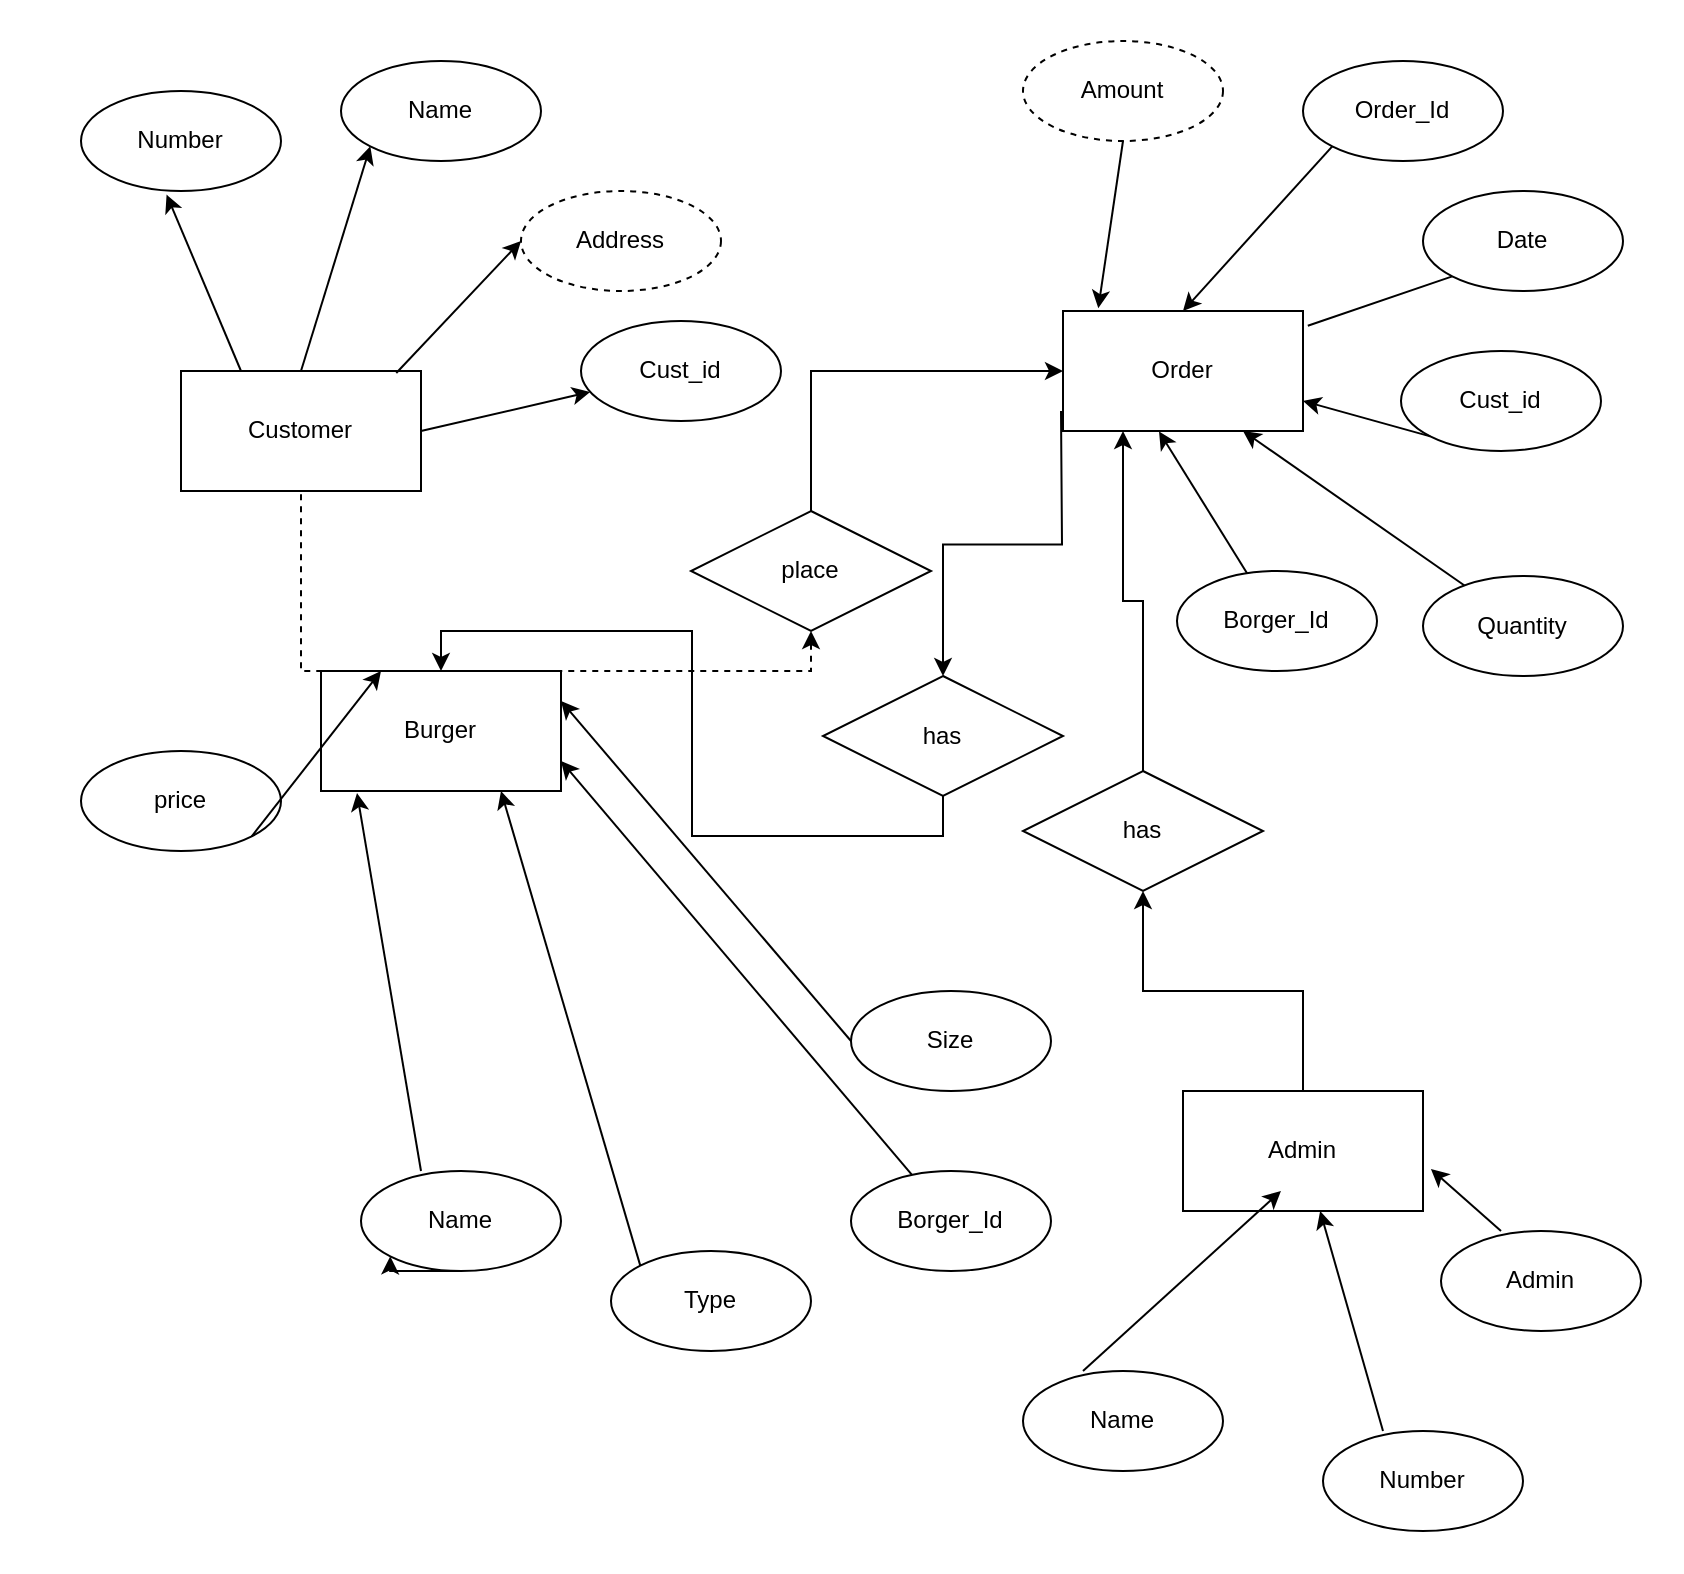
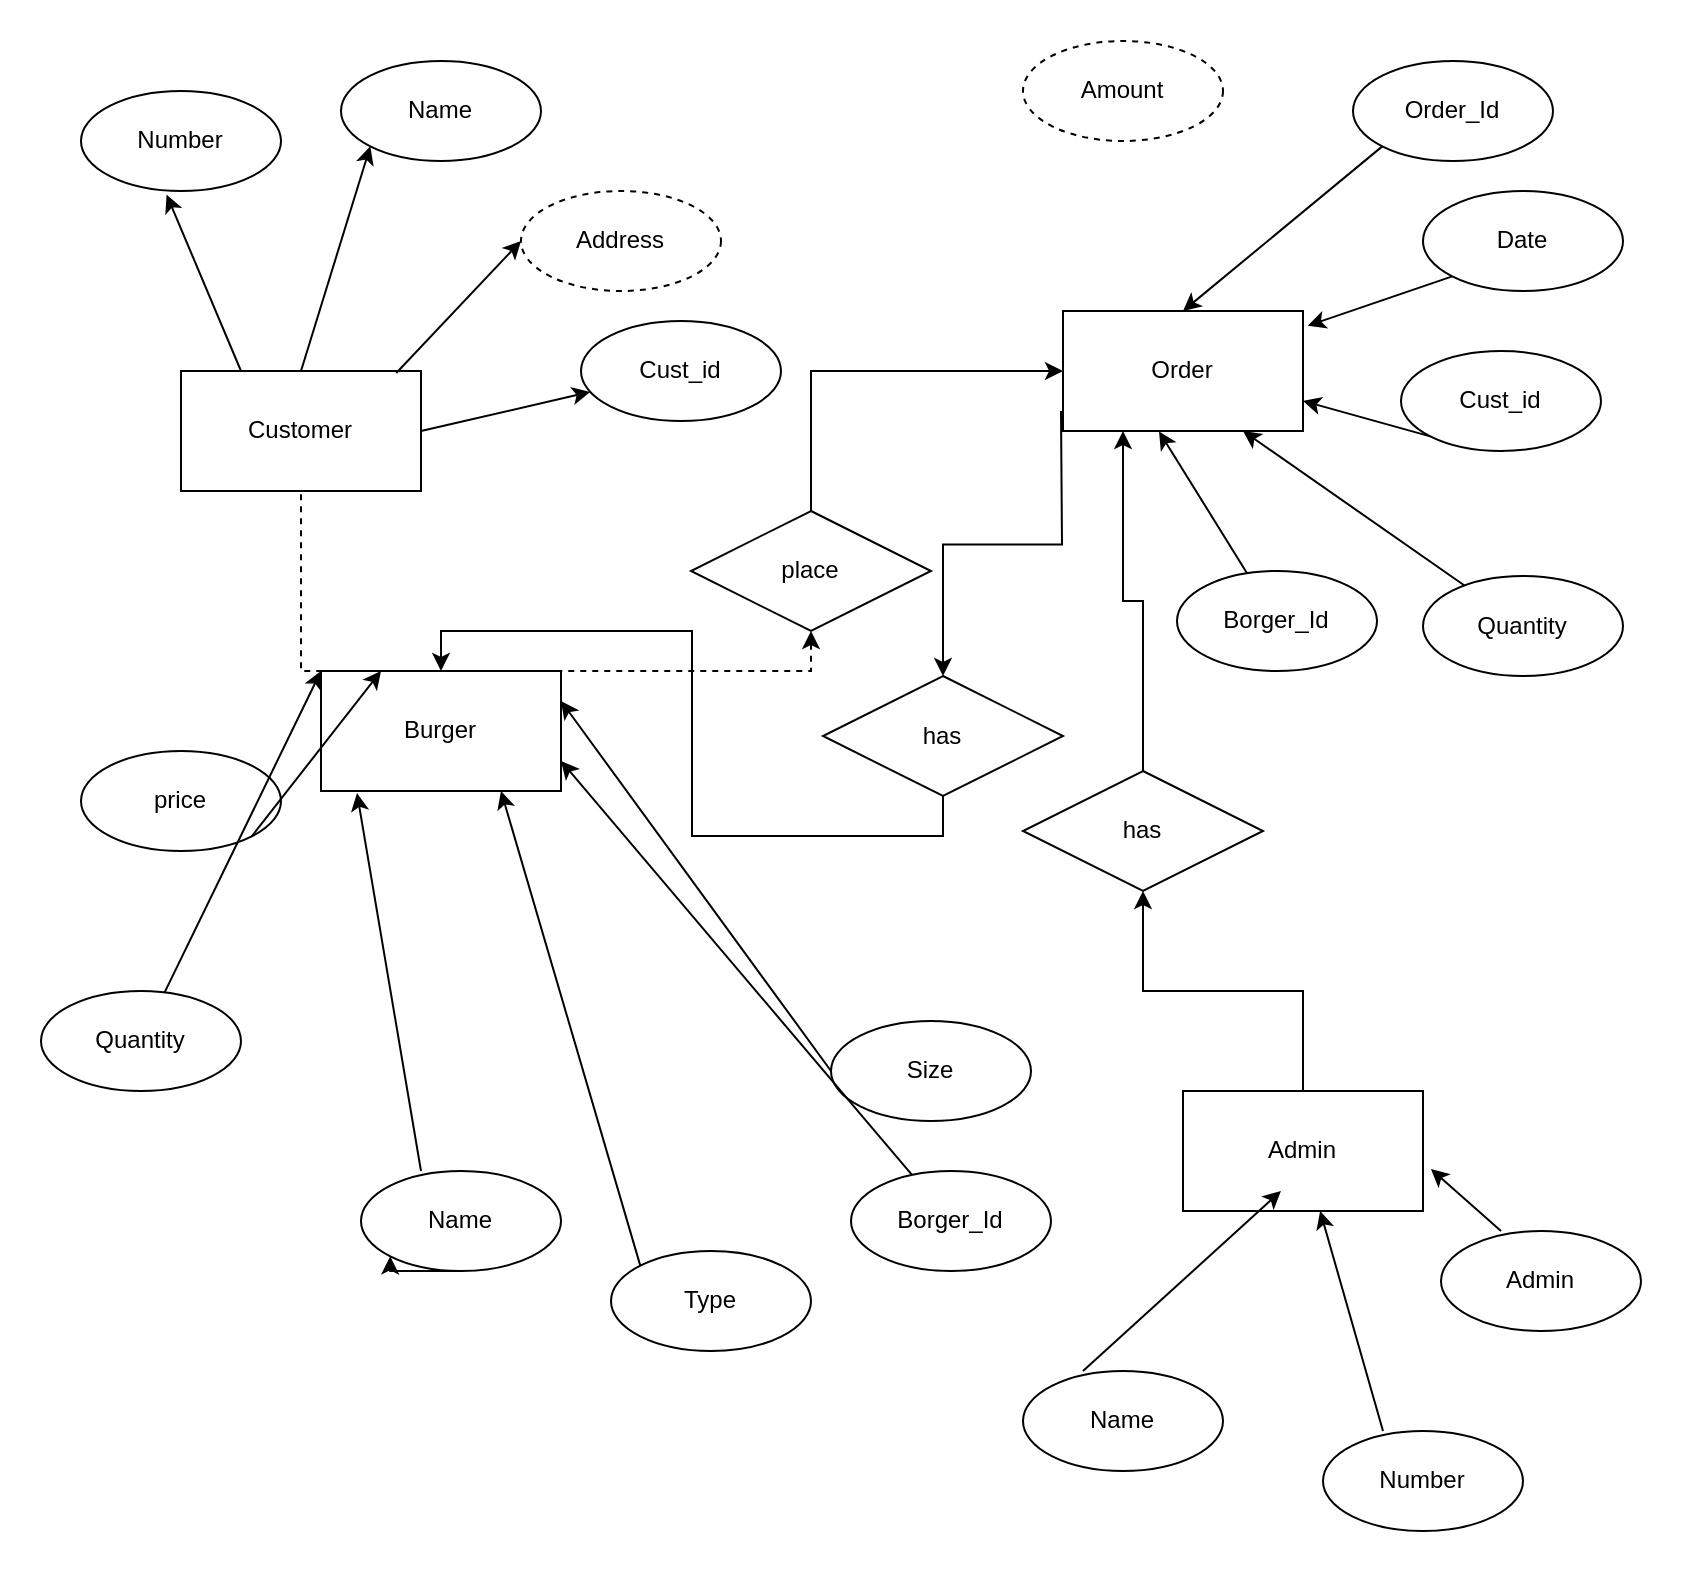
node "Order_Id": moved (1403, 111) -> (1453, 111)
edge "Amount" -> "Order": removed
edge "Date" -- "Order": arrowhead none -> classic
edge "Quantity" -> "Burger": added
node "Quantity": added
node "Size": moved (951, 1041) -> (931, 1071)
